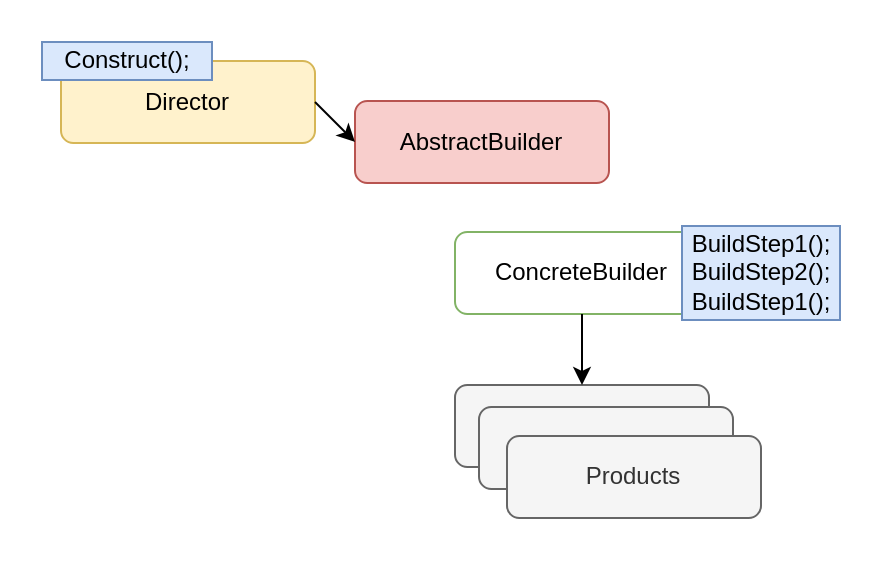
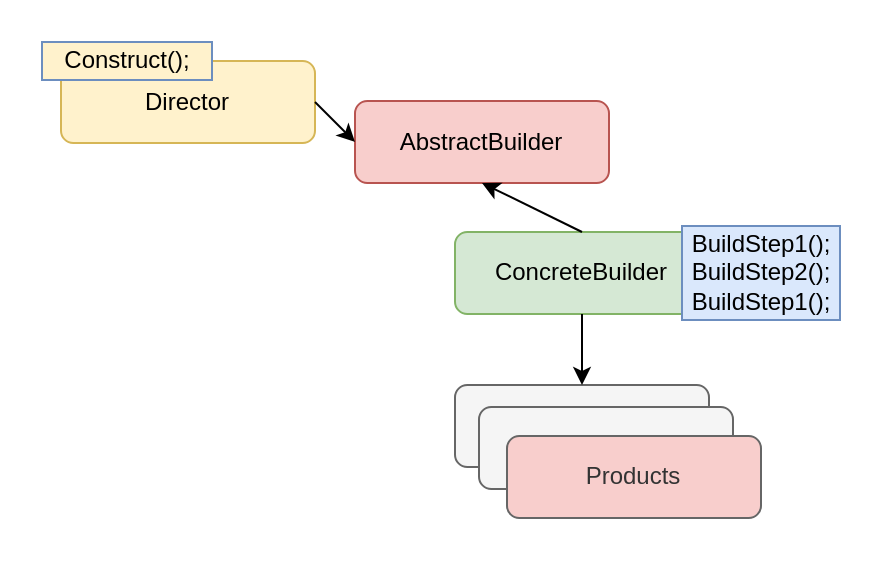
node "Construct();": fillcolor #dae8fc -> #fff2cc
edge "ConcreteBuilder" -> "AbstractBuilder": added
node "ConcreteBuilder": fillcolor #ffffff -> #d5e8d4
node "Products": fillcolor #f5f5f5 -> #f8cecc
